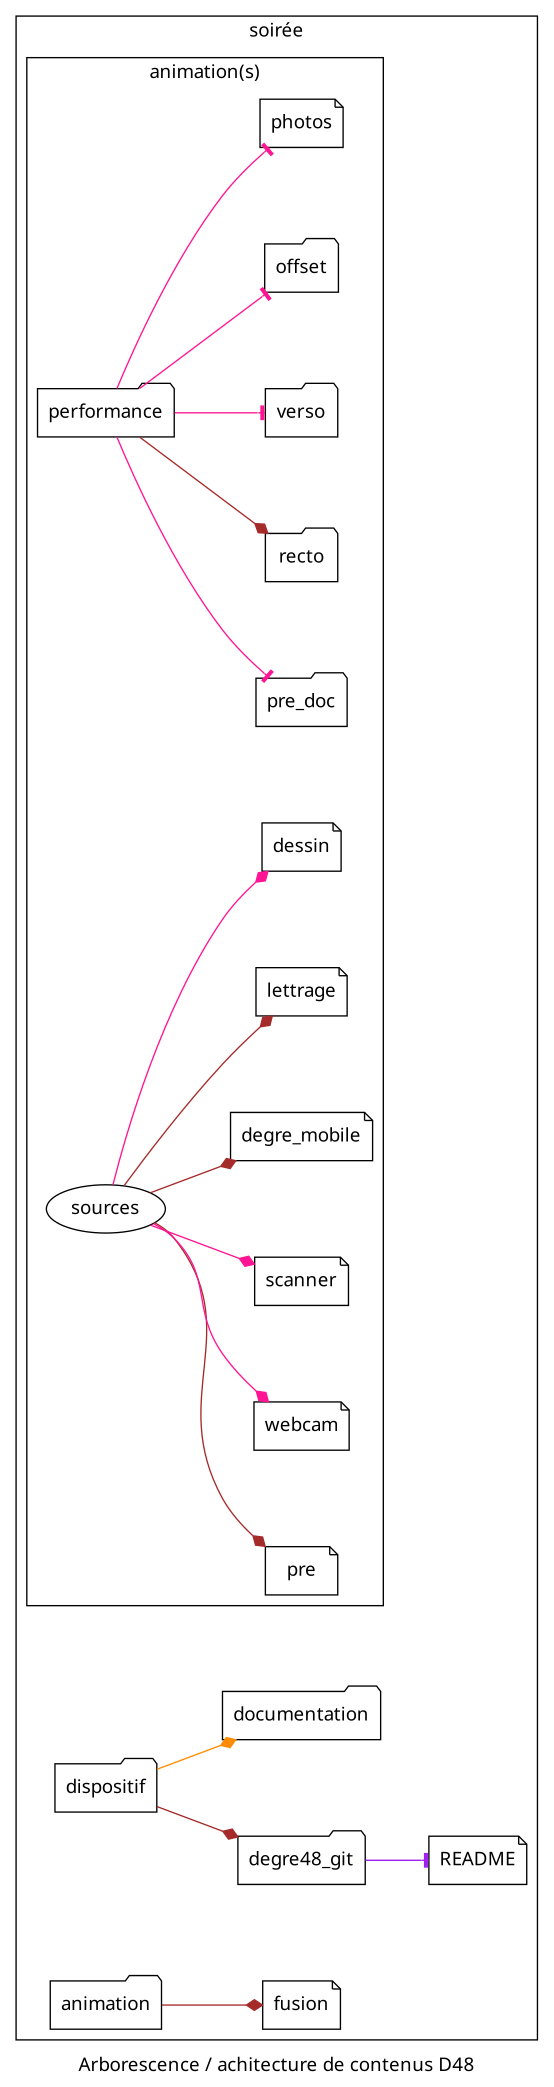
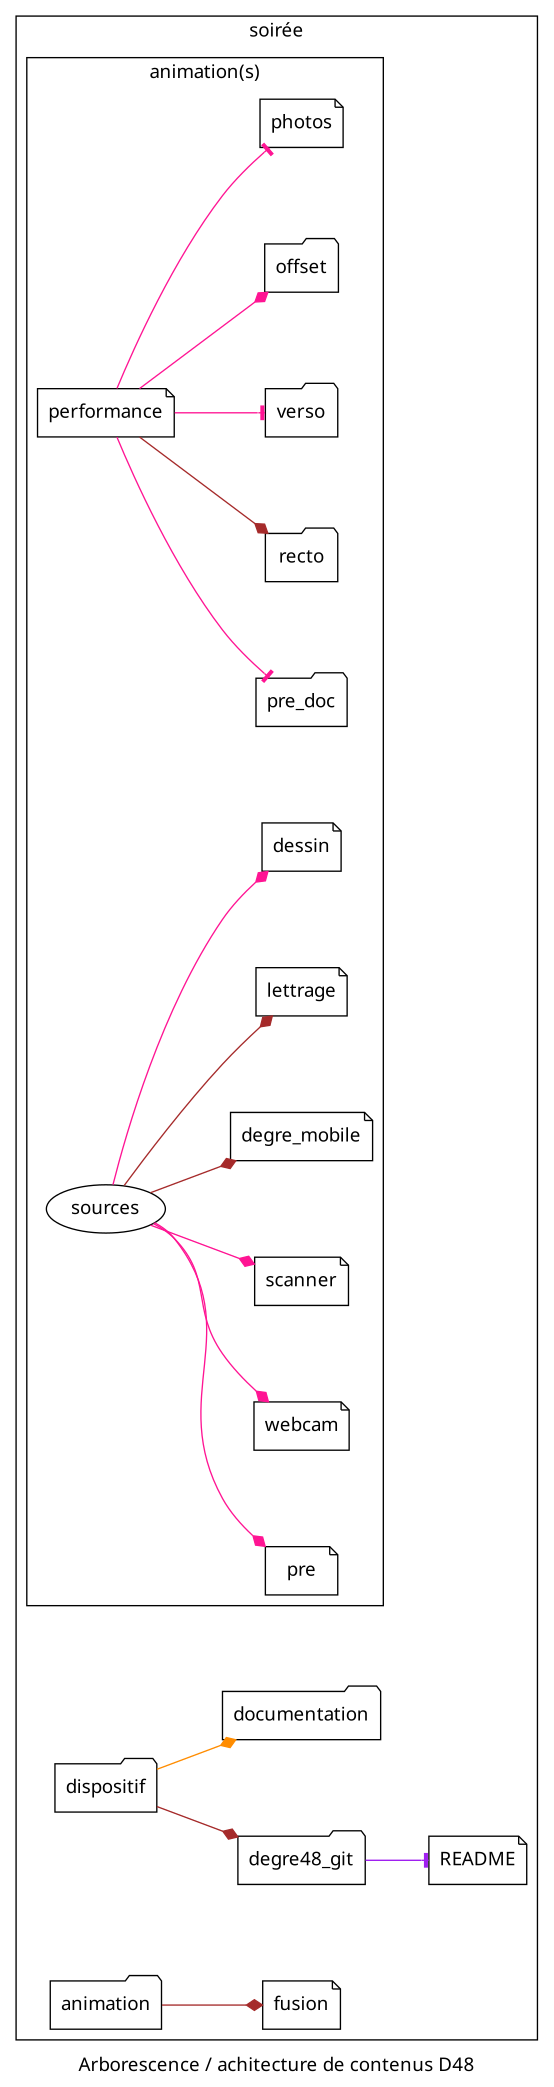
edge "performance" -> "offset": arrowhead tee -> diamond
node "performance": shape folder -> note
edge "sources" -> "pre": color brown -> deeppink
